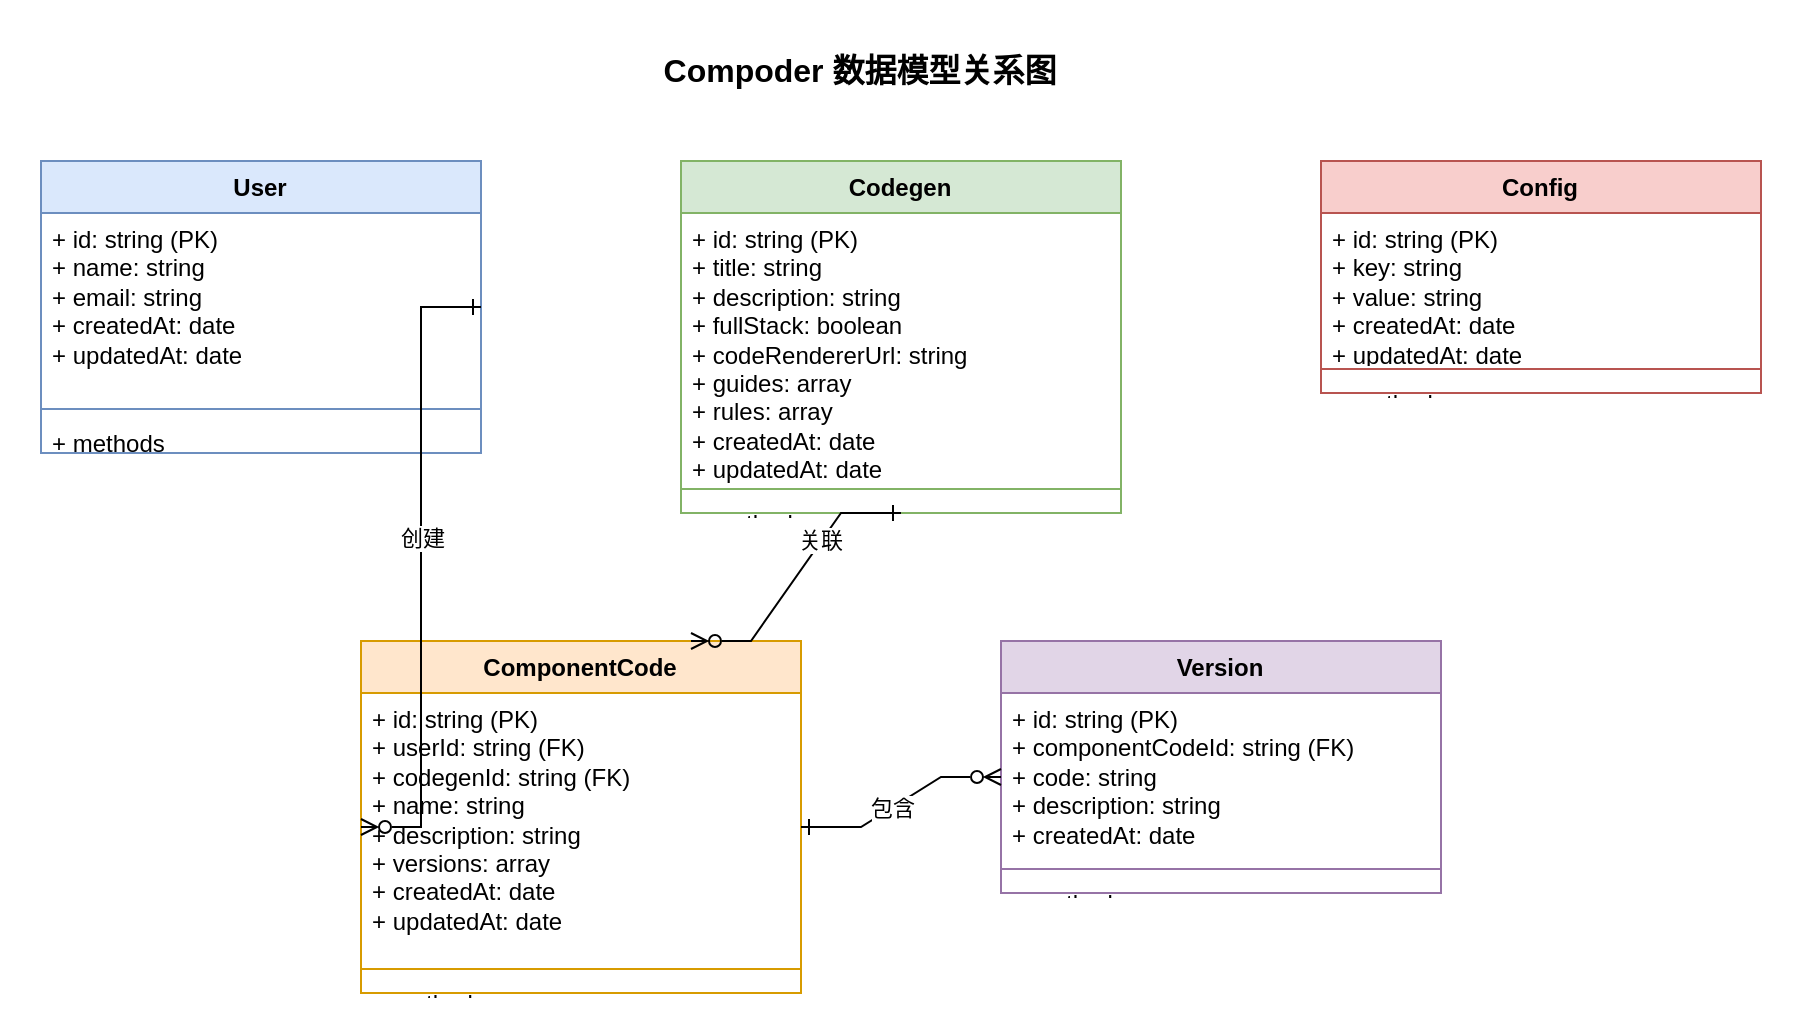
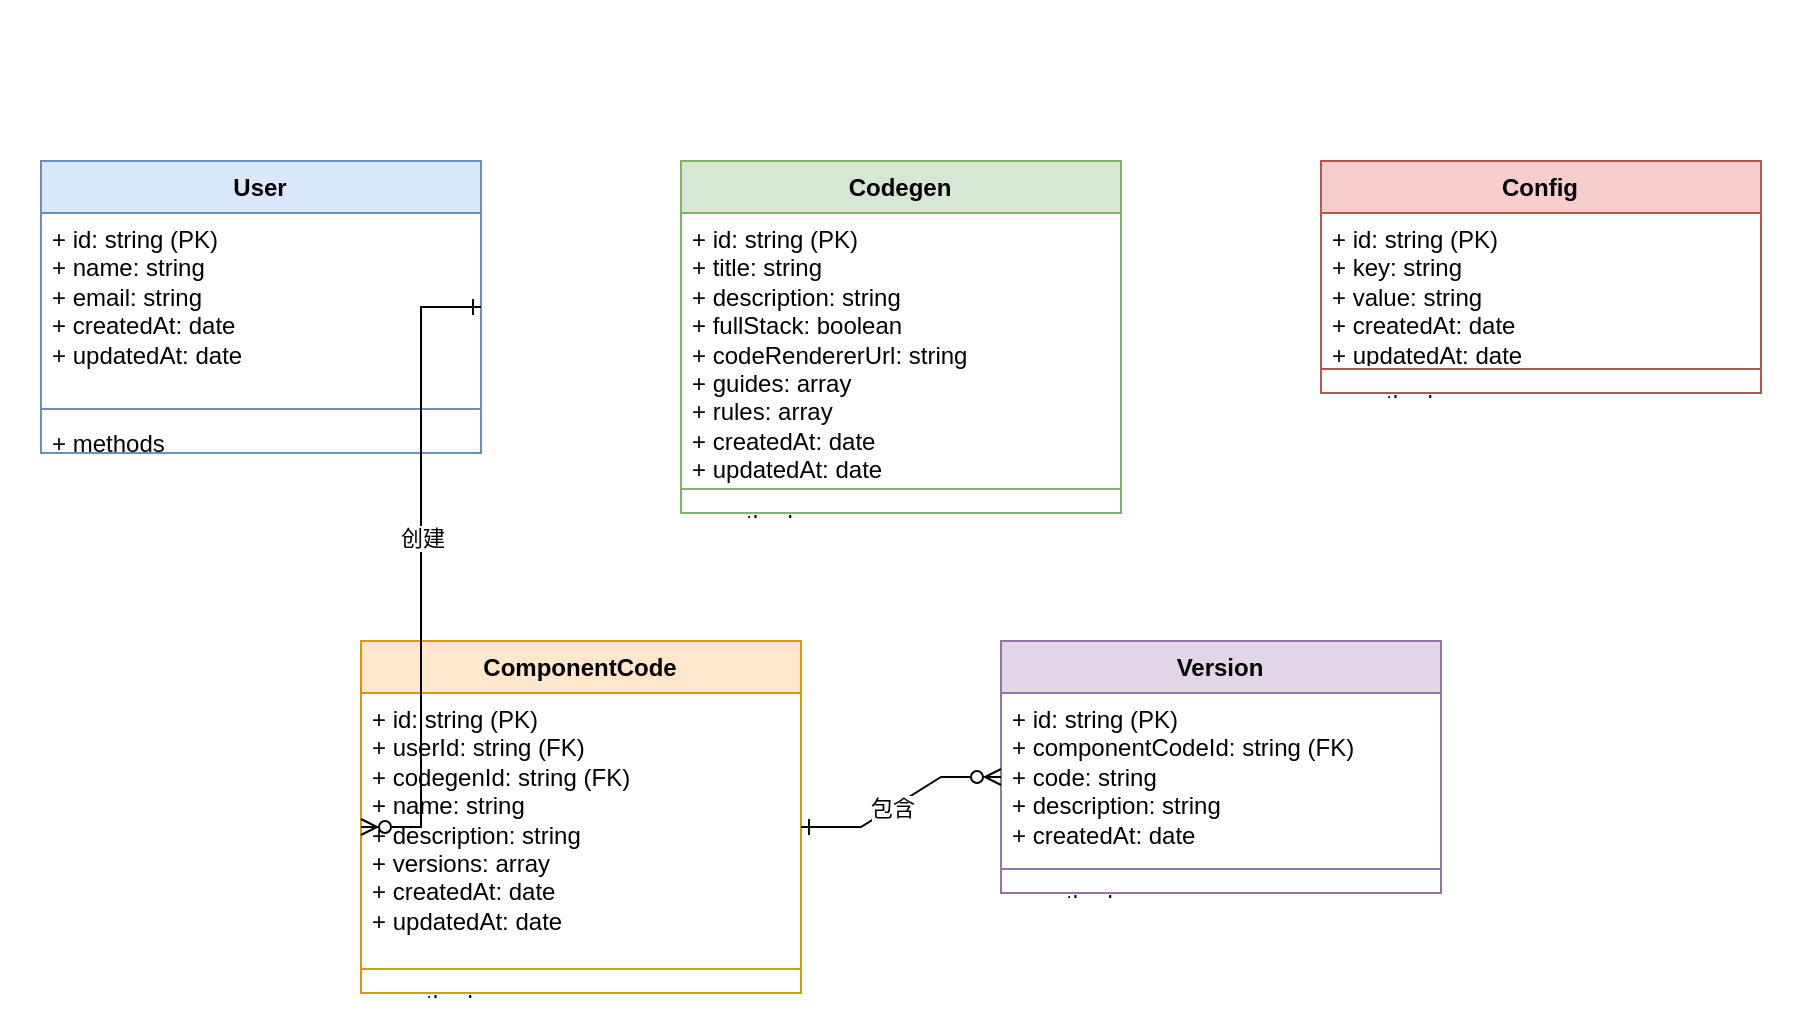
node "Compoder 数据模型关系图": removed
edge "Codegen" -- "ComponentCode": removed, label "关联"
